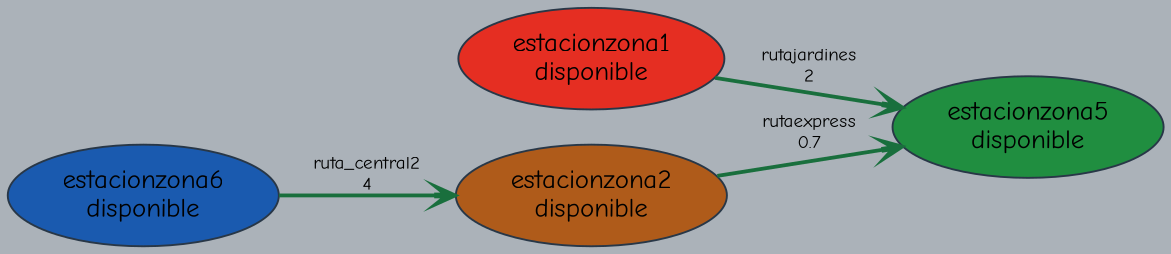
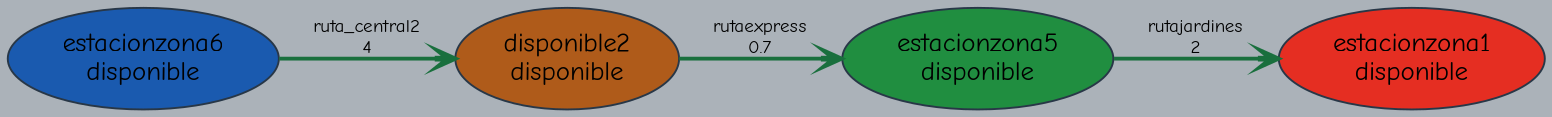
edge "estacionzona1 disponible" -> "estacionzona5 disponible": reversed
node "estacionzona2 disponible": label "estacionzona2 disponible" -> "disponible2 disponible"
